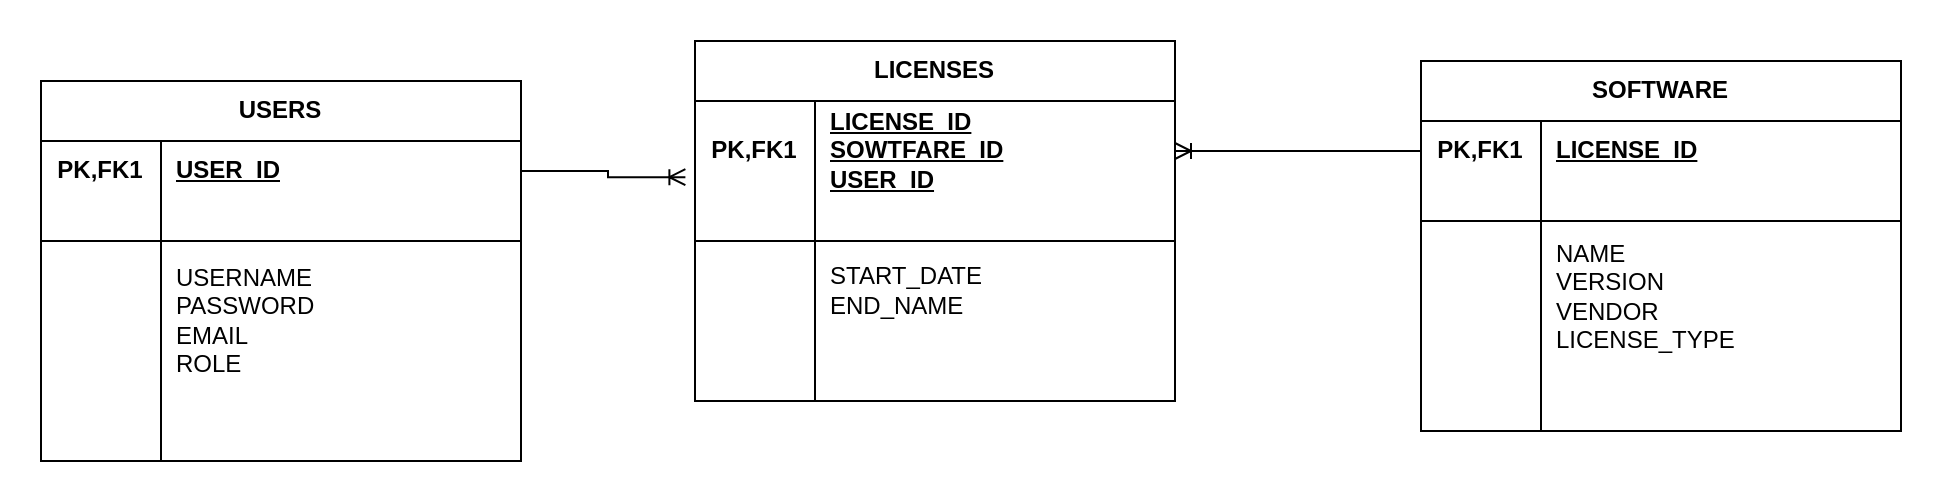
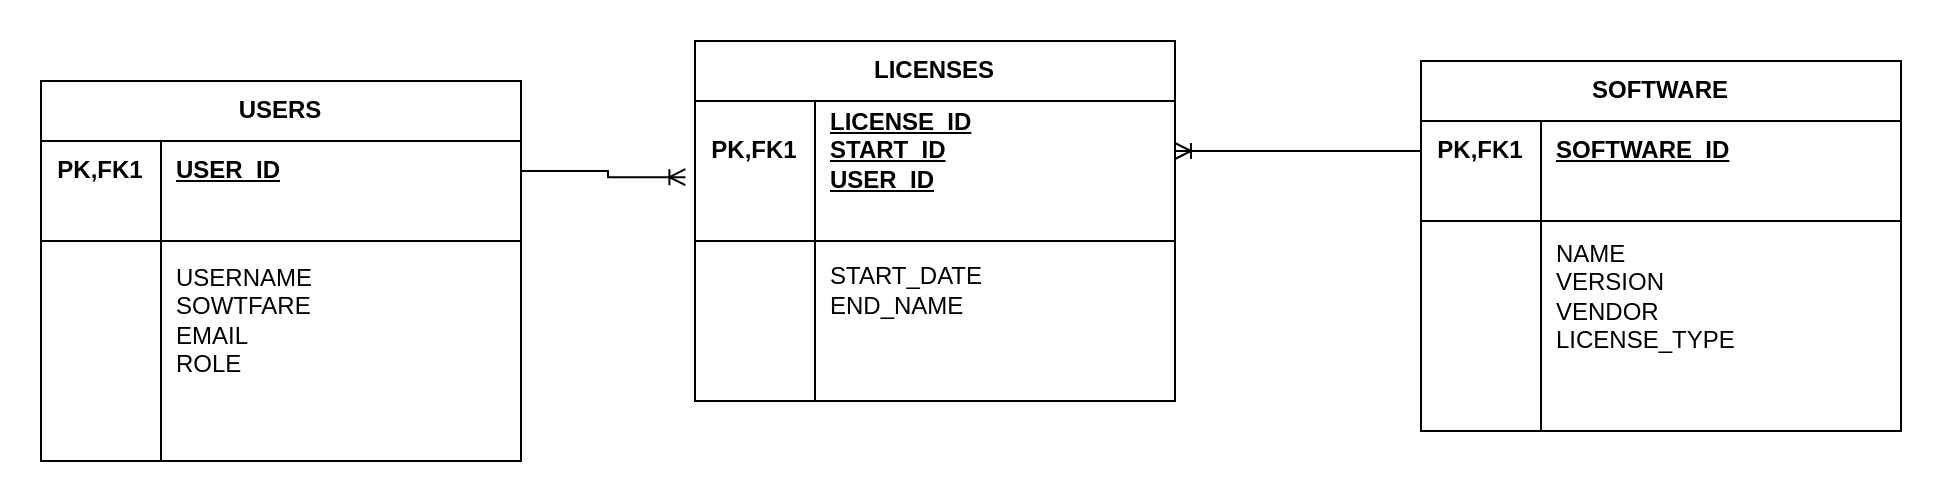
node "LICENSE_ID SOWTFARE_ID USER_ID": label "LICENSE_ID SOWTFARE_ID USER_ID" -> "LICENSE_ID START_ID USER_ID"
node "LICENSE_ID": label "LICENSE_ID" -> "SOFTWARE_ID"
node "USERNAME PASSWORD EMAIL ROLE": label "USERNAME PASSWORD EMAIL ROLE" -> "USERNAME SOWTFARE EMAIL ROLE"
